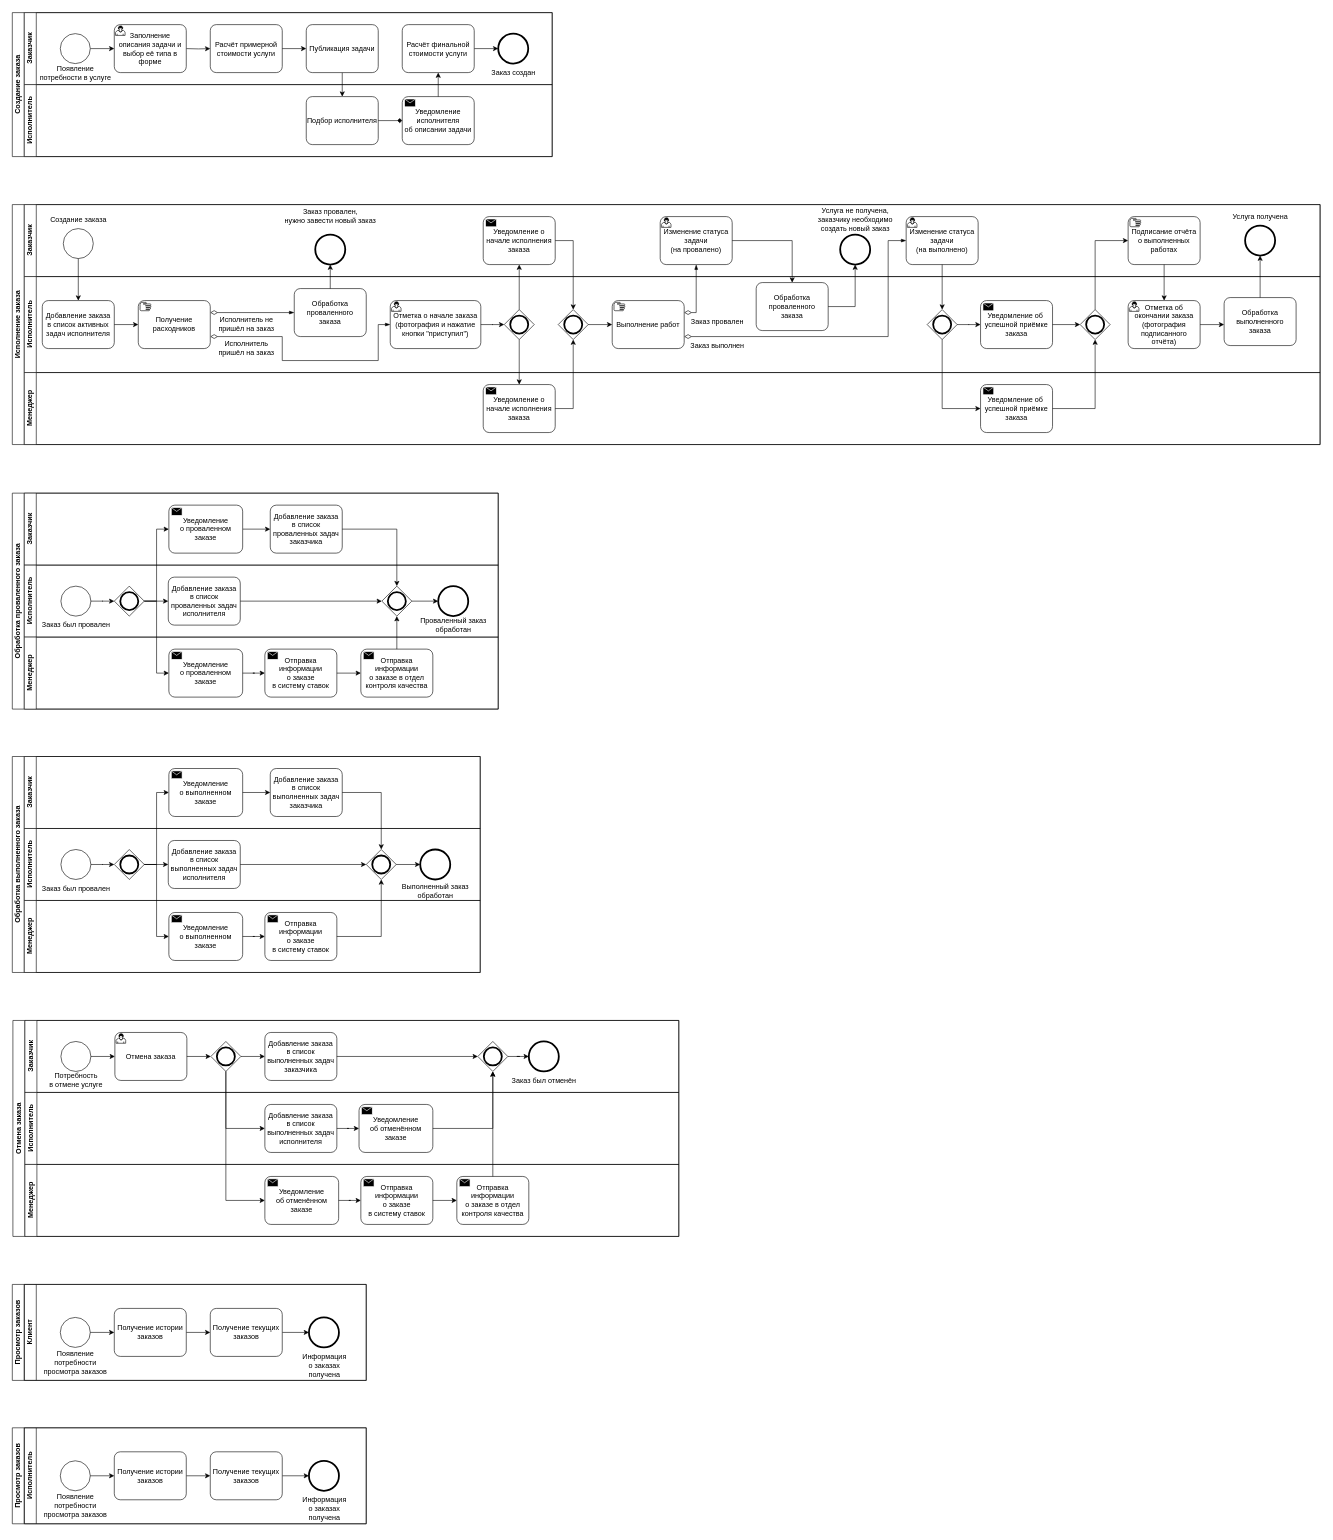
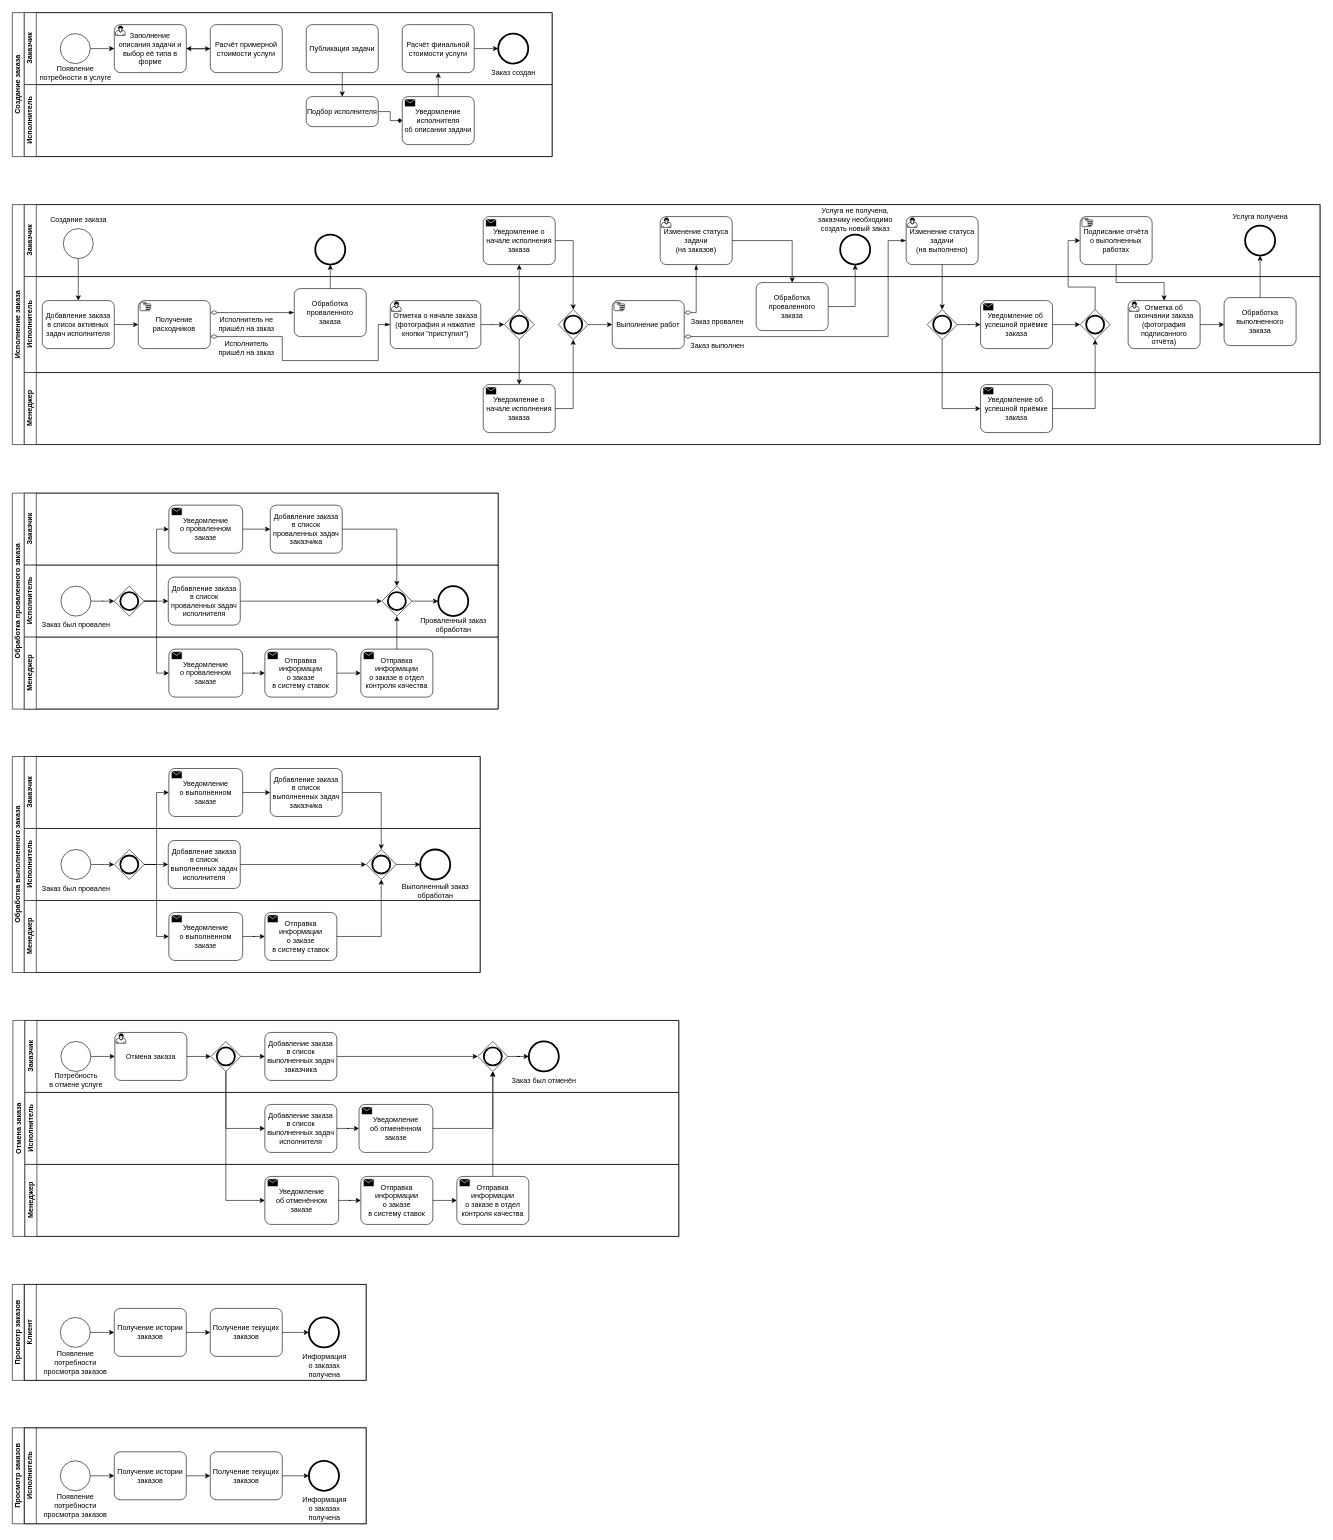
edge "Расчёт примерной стоимости услуги" -> "Публикация задачи": now "Расчёт примерной стоимости услуги" -> "Заполнение описания задачи и выбор её типа в форме"
node "Подбор исполнителя": size 72x48 -> 72x30
node "Заказ провален, нужно завести новый заказ": removed
node "Изменение статуса задачи (на провалено)": label "Изменение статуса задачи (на провалено)" -> "Изменение статуса задачи (на заказов)"
node "Подписание отчёта о выполненных работах": moved (1164, 240) -> (1116, 240)
